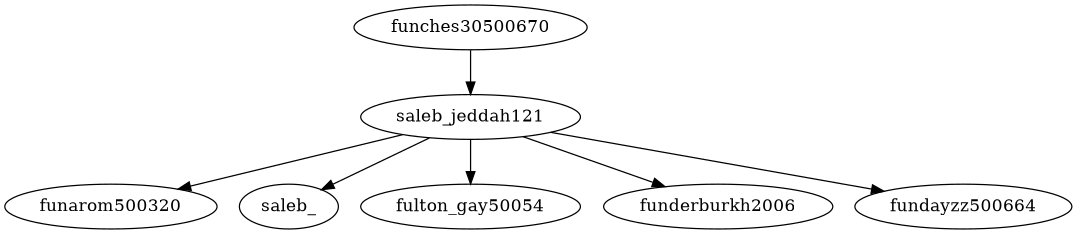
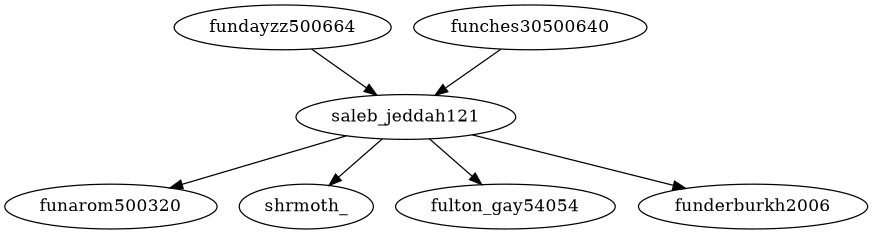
node "funches30500670": label "funches30500670" -> "funches30500640"
edge "saleb_jeddah121" -> "fundayzz500664": reversed
node "saleb_": label "saleb_" -> "shrmoth_"
node "fulton_gay50054": label "fulton_gay50054" -> "fulton_gay54054"
